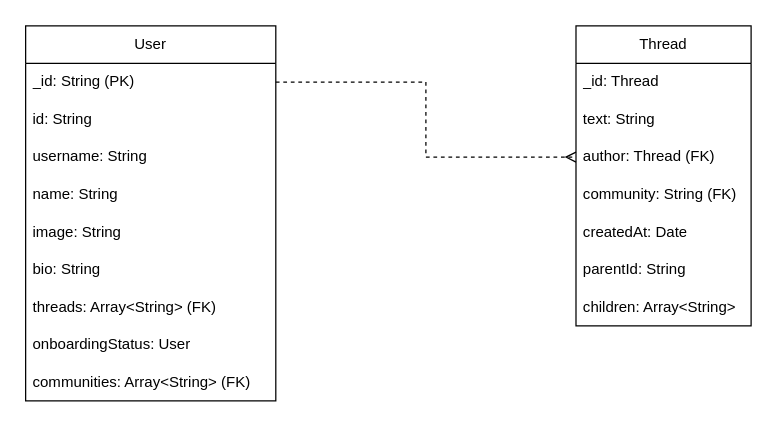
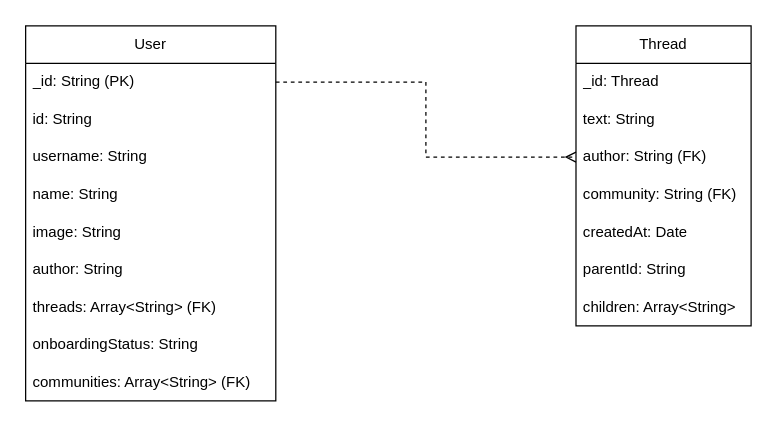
node "author: Thread (FK)": label "author: Thread (FK)" -> "author: String (FK)"
node "bio: String": label "bio: String" -> "author: String"
node "onboardingStatus: User": label "onboardingStatus: User" -> "onboardingStatus: String"
